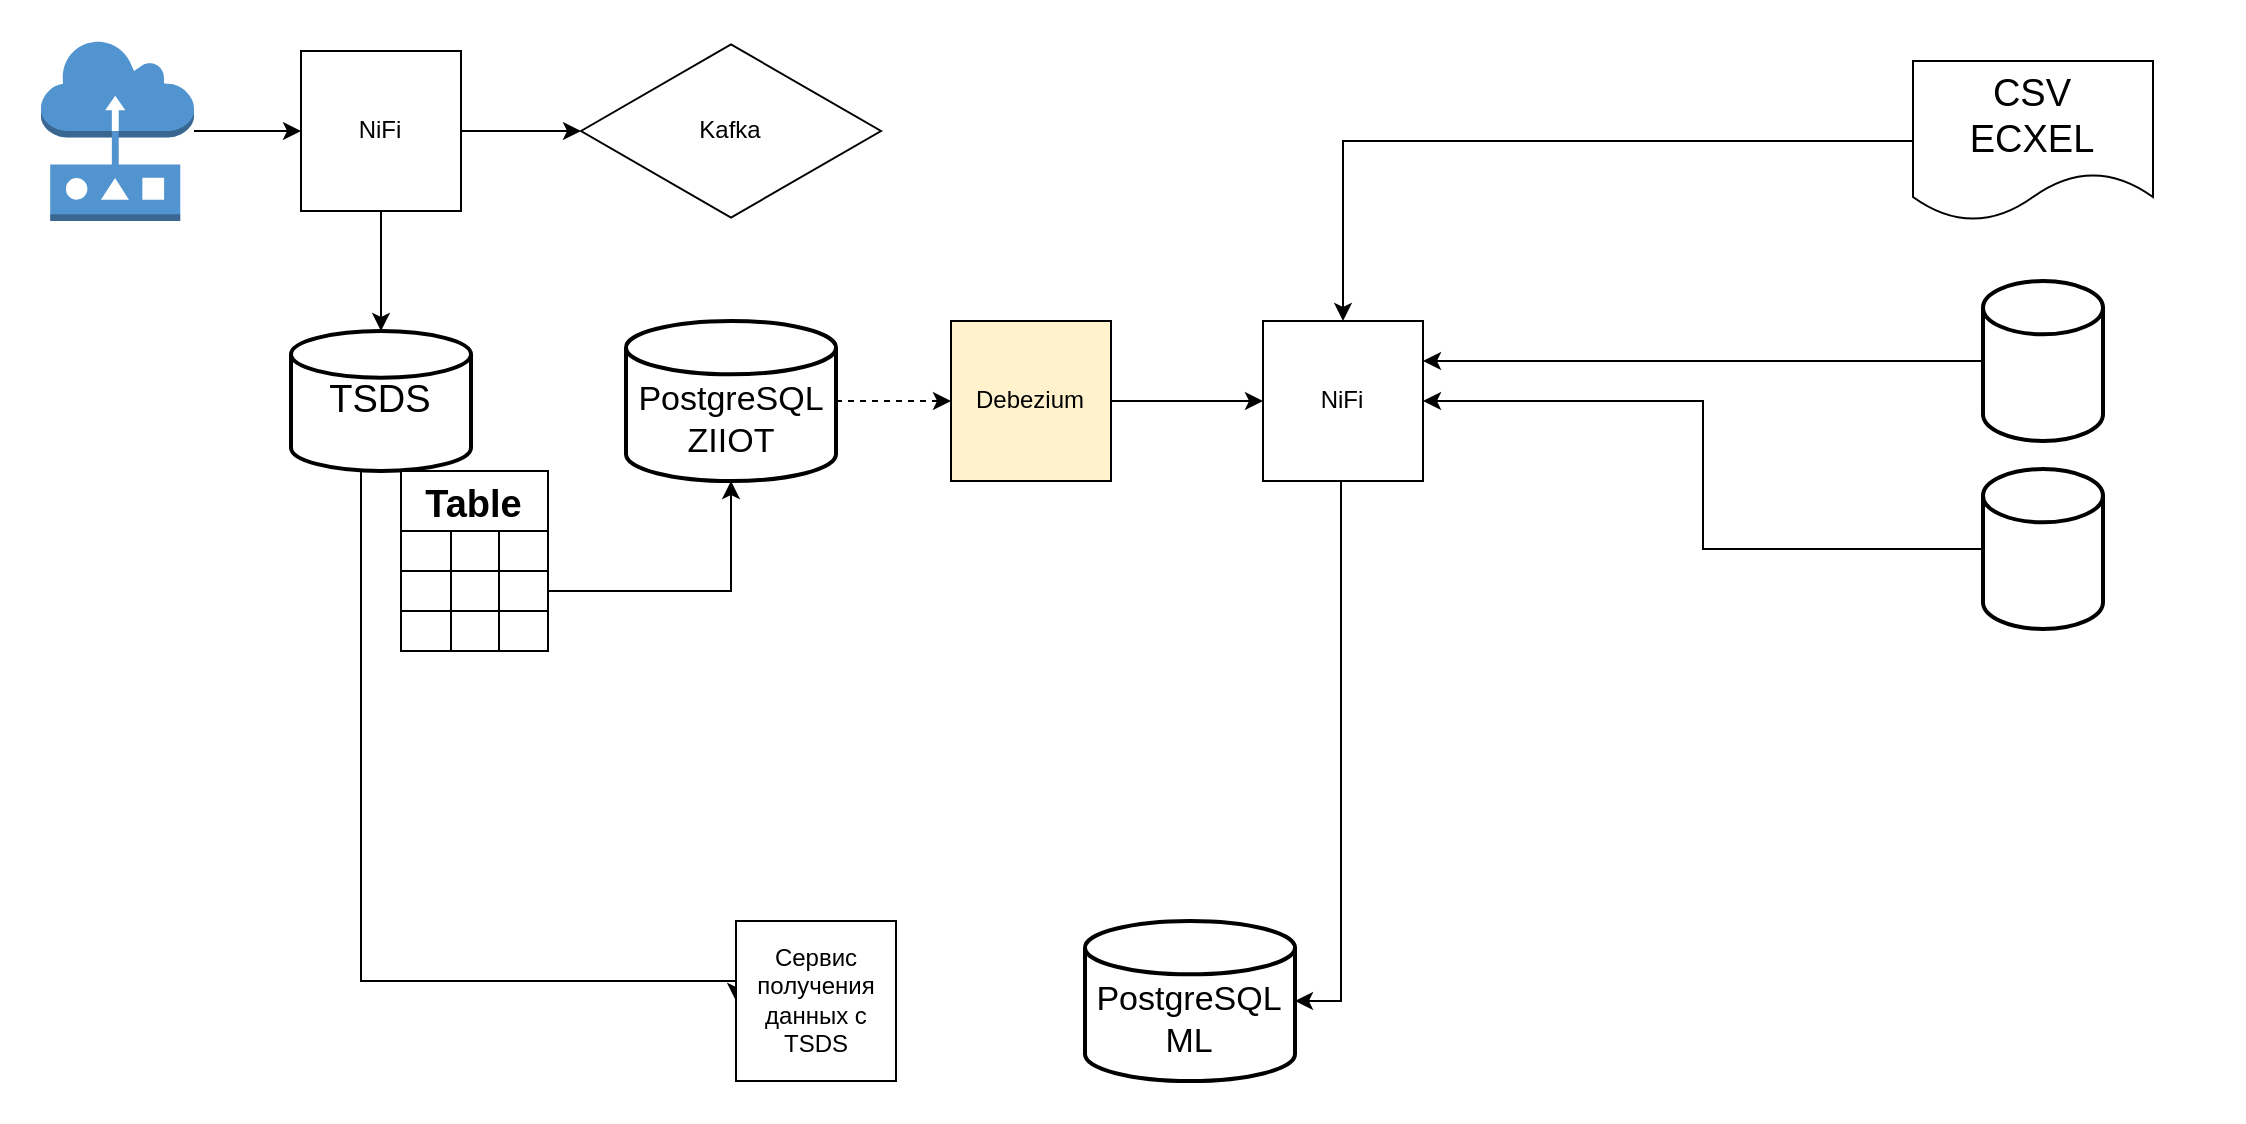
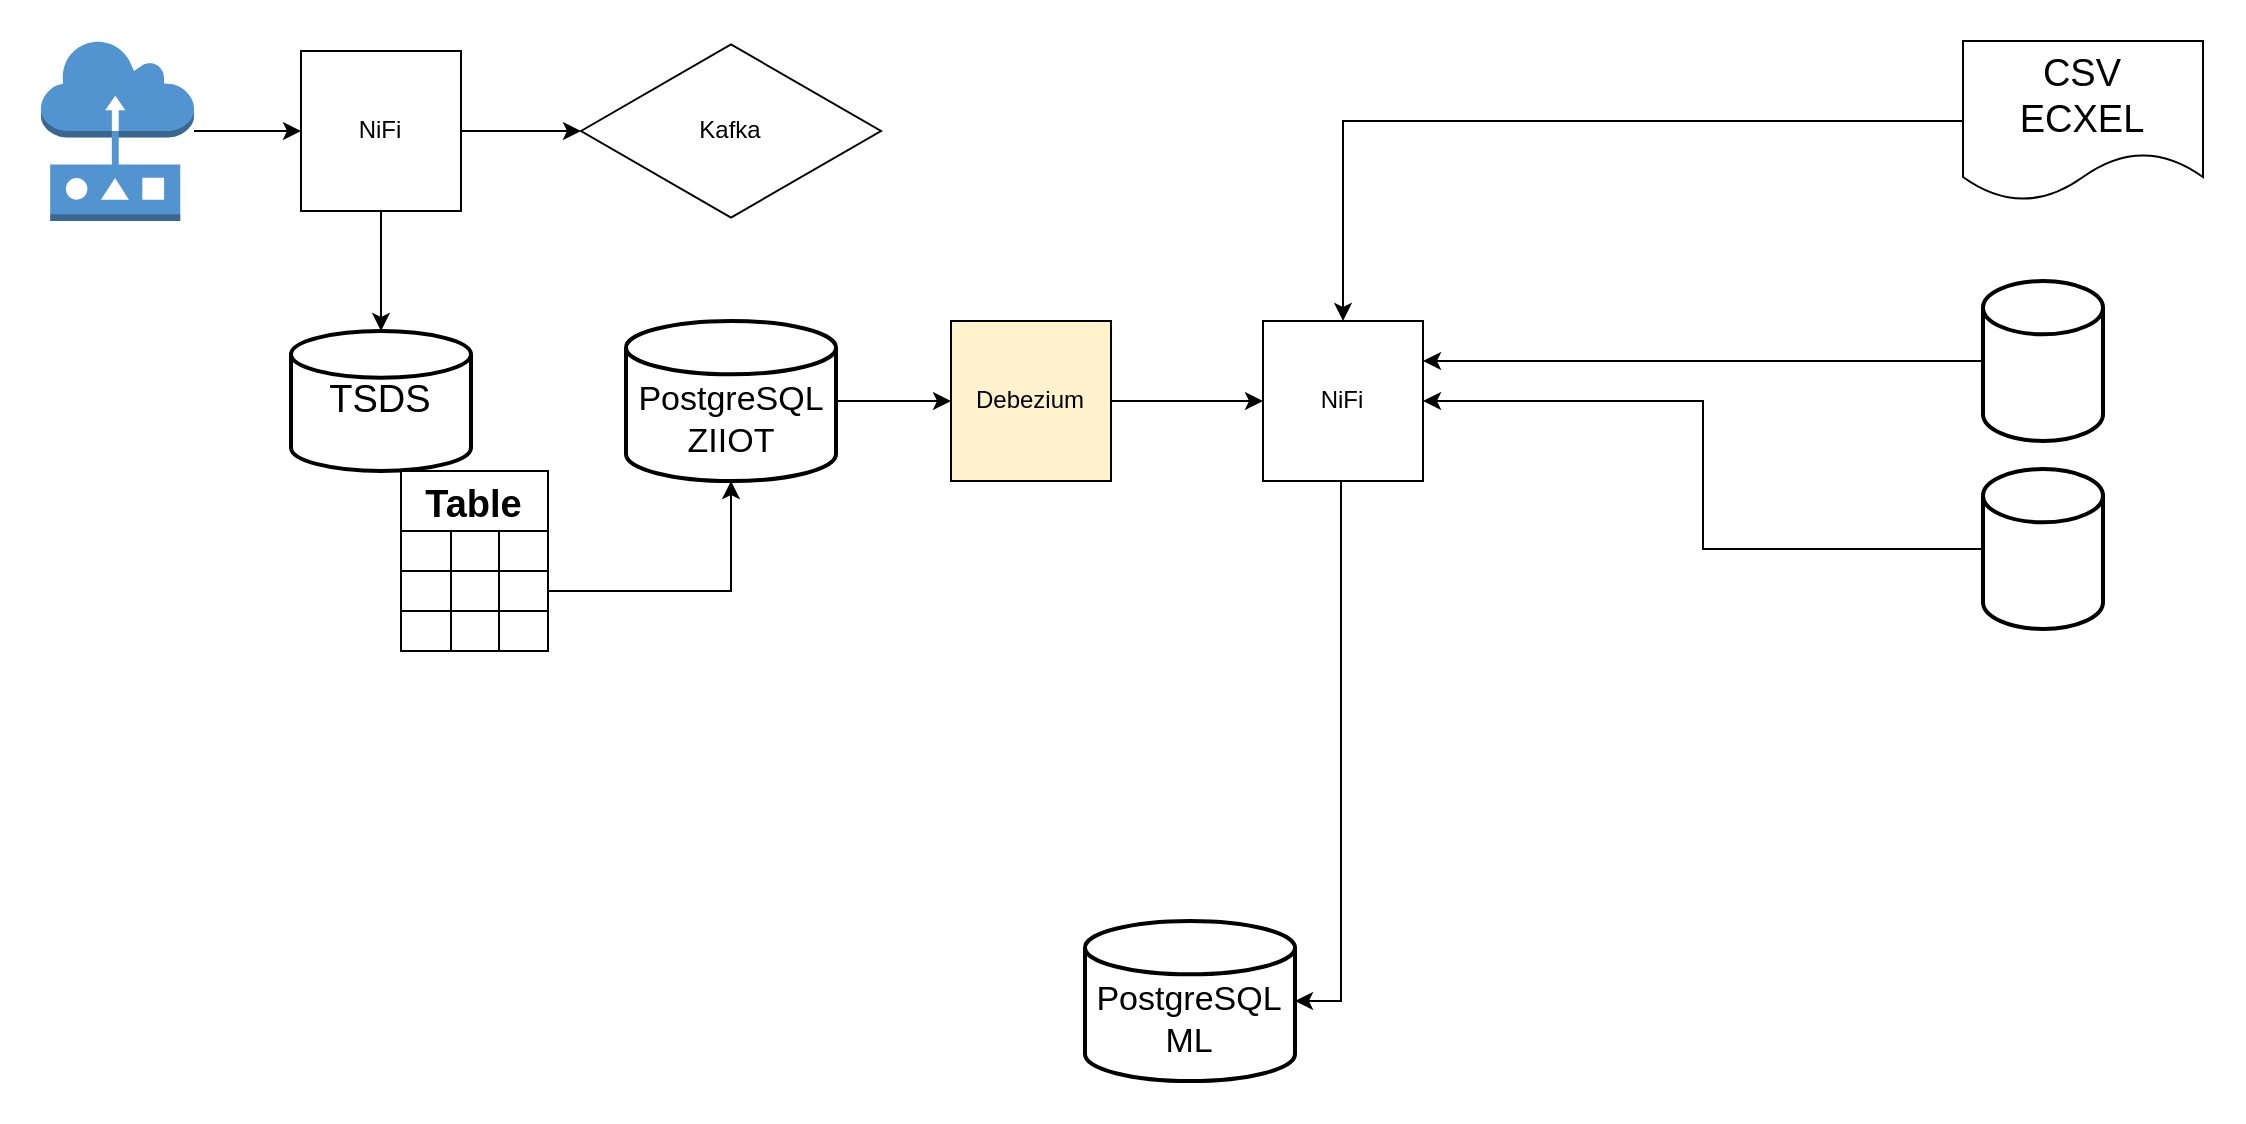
node "CSV ECXEL": moved (2033, 141) -> (2083, 121)
edge "PostgreSQL ZIIOT" -> "Debezium": style dashed -> solid
edge "TSDS" -> "Сервис получения данных с TSDS": removed
node "Сервис получения данных с TSDS": removed
